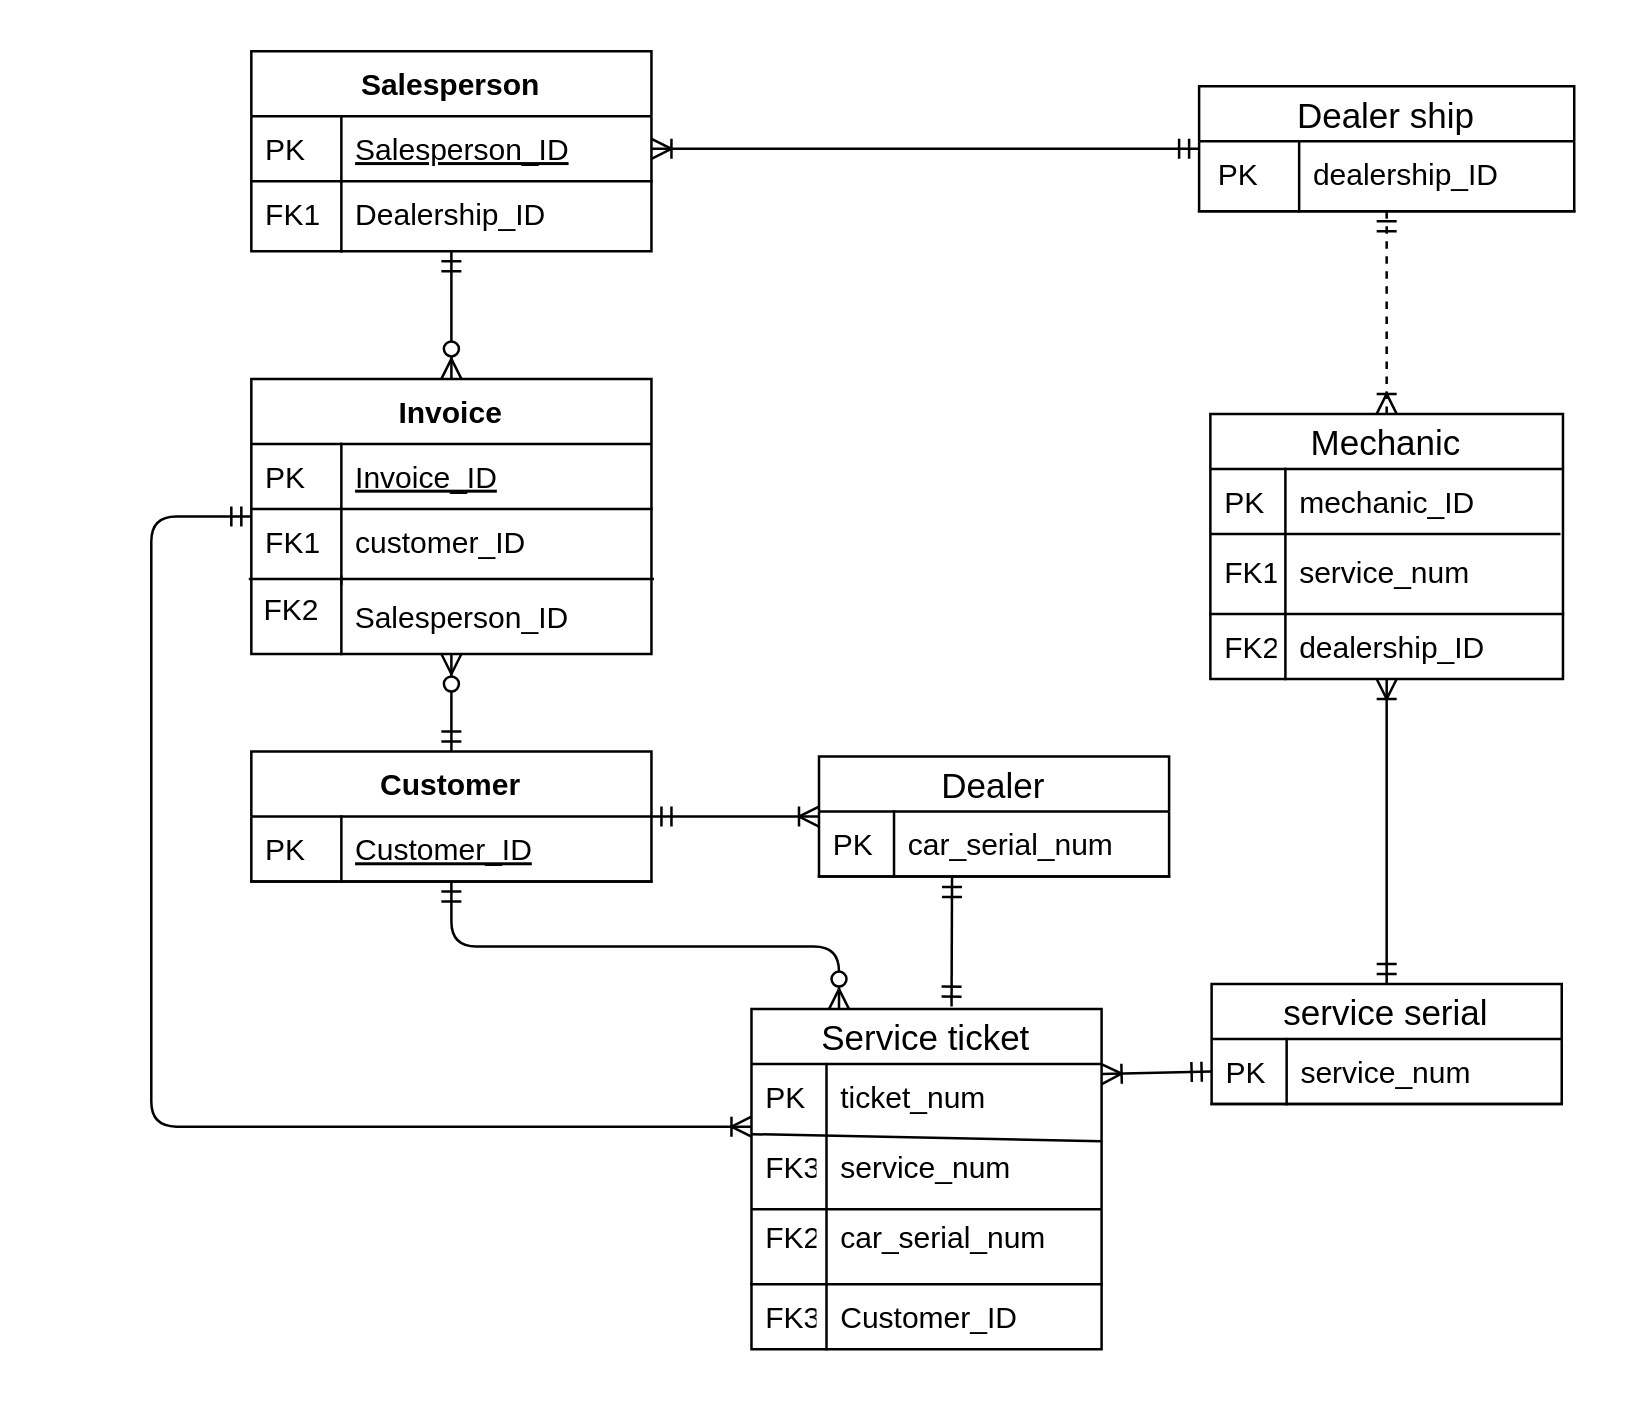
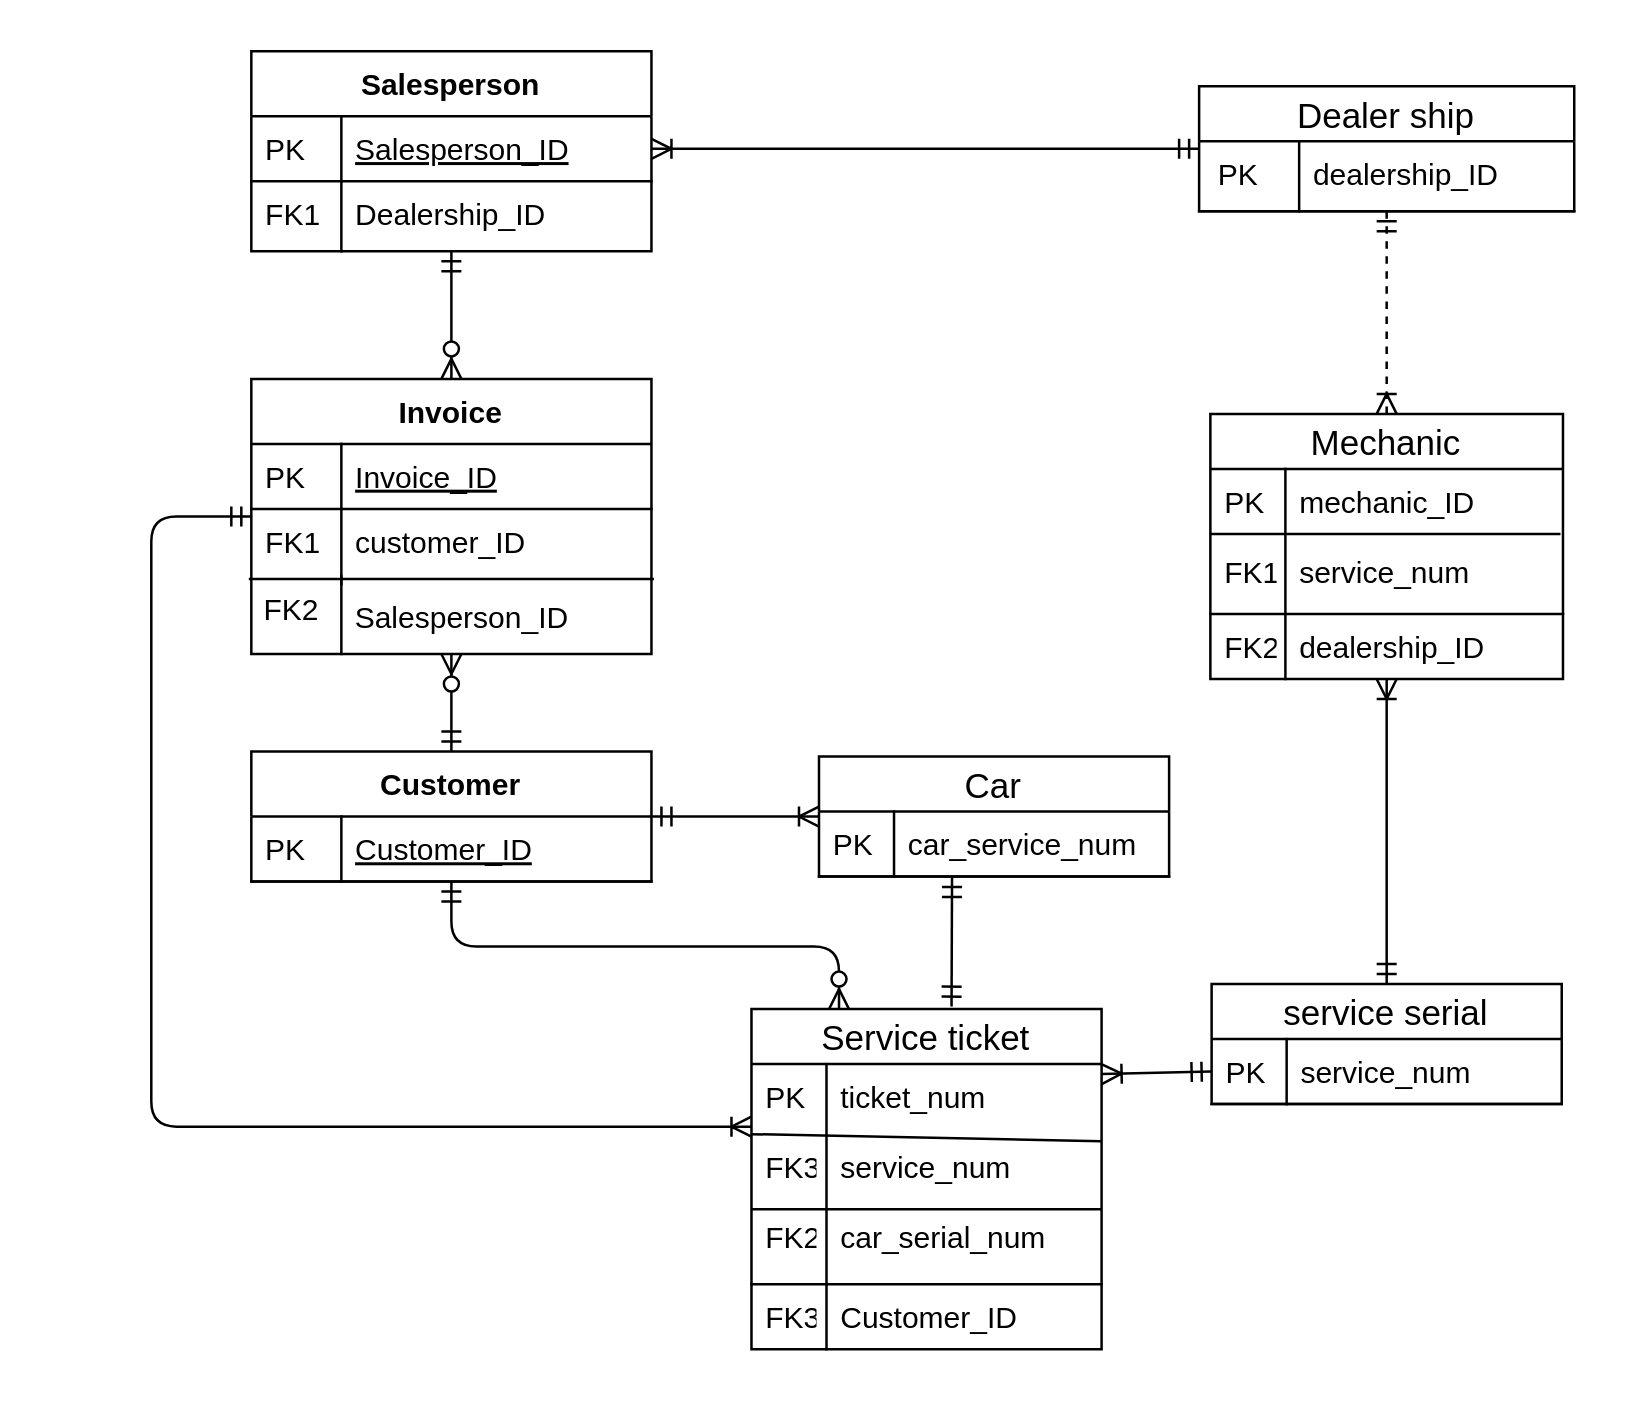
node "Dealer": label "Dealer" -> "Car"
node "car_serial_num": label "car_serial_num" -> "car_service_num"
